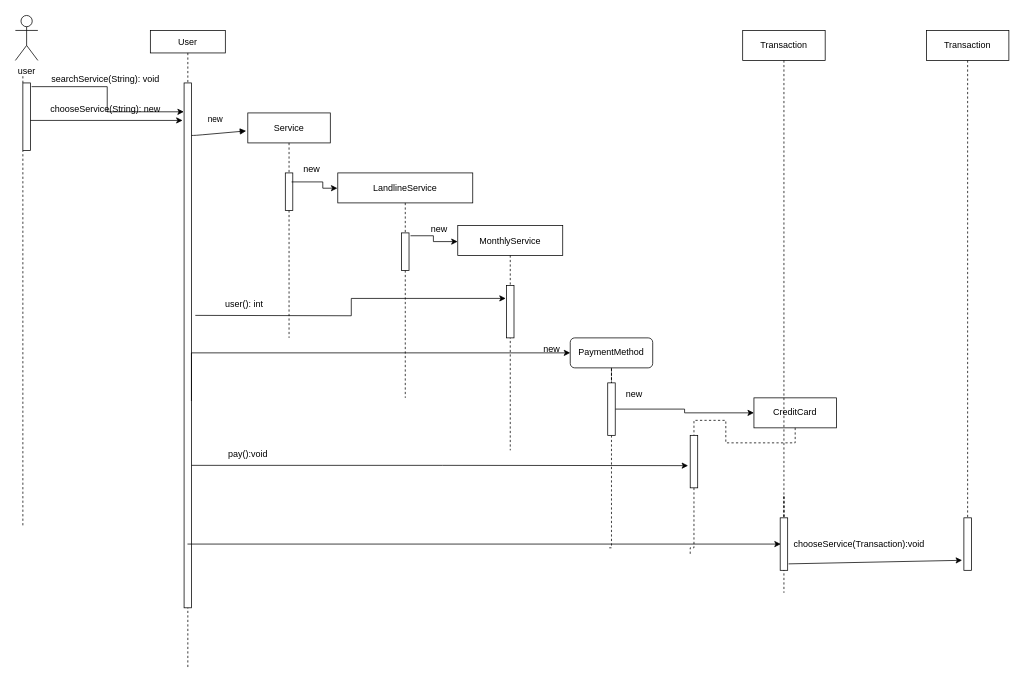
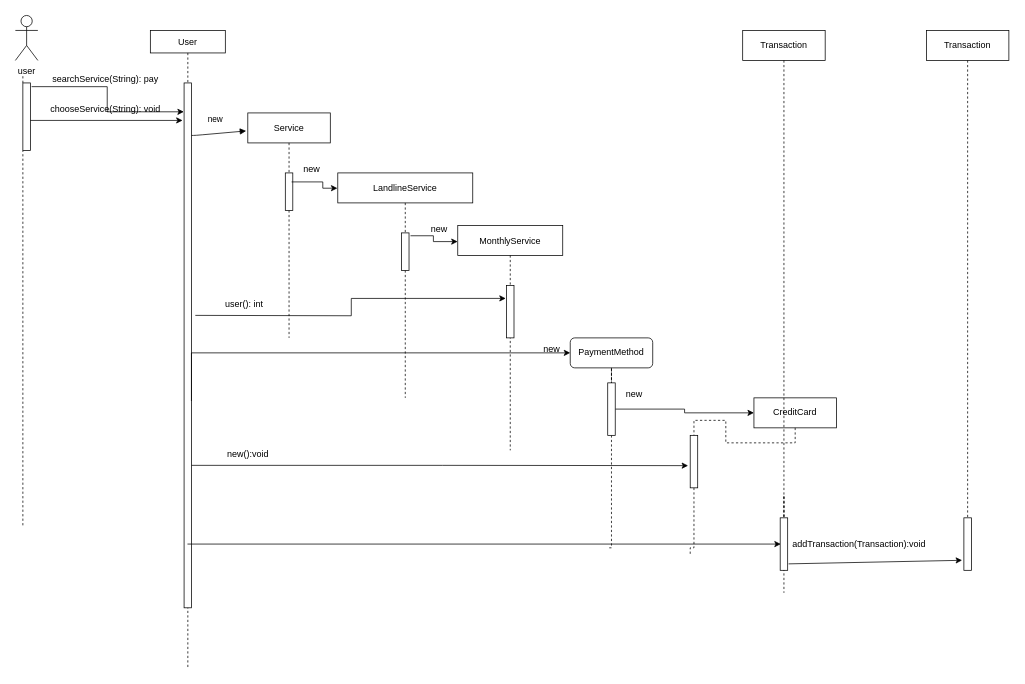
node "searchService(String): void": label "searchService(String): void" -> "searchService(String): pay"
node "chooseService(String): new": label "chooseService(String): new" -> "chooseService(String): void"
node "pay():void": label "pay():void" -> "new():void"
node "chooseService(Transaction):void": label "chooseService(Transaction):void" -> "addTransaction(Transaction):void"
